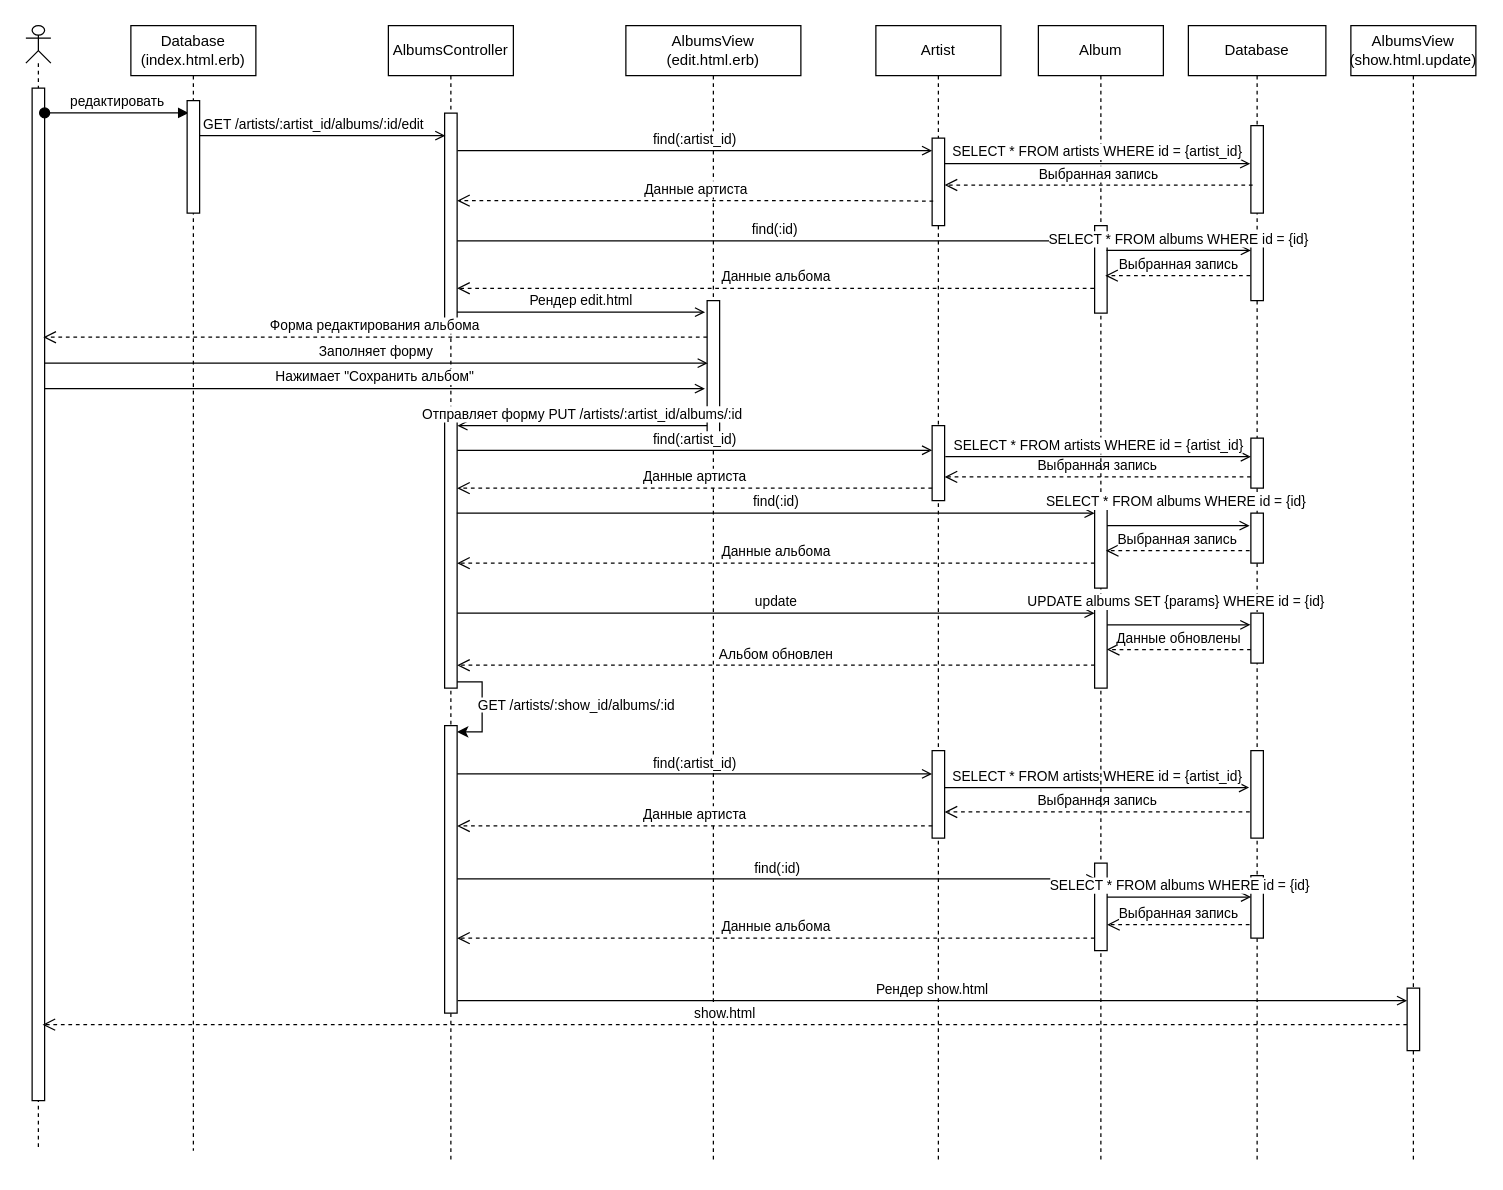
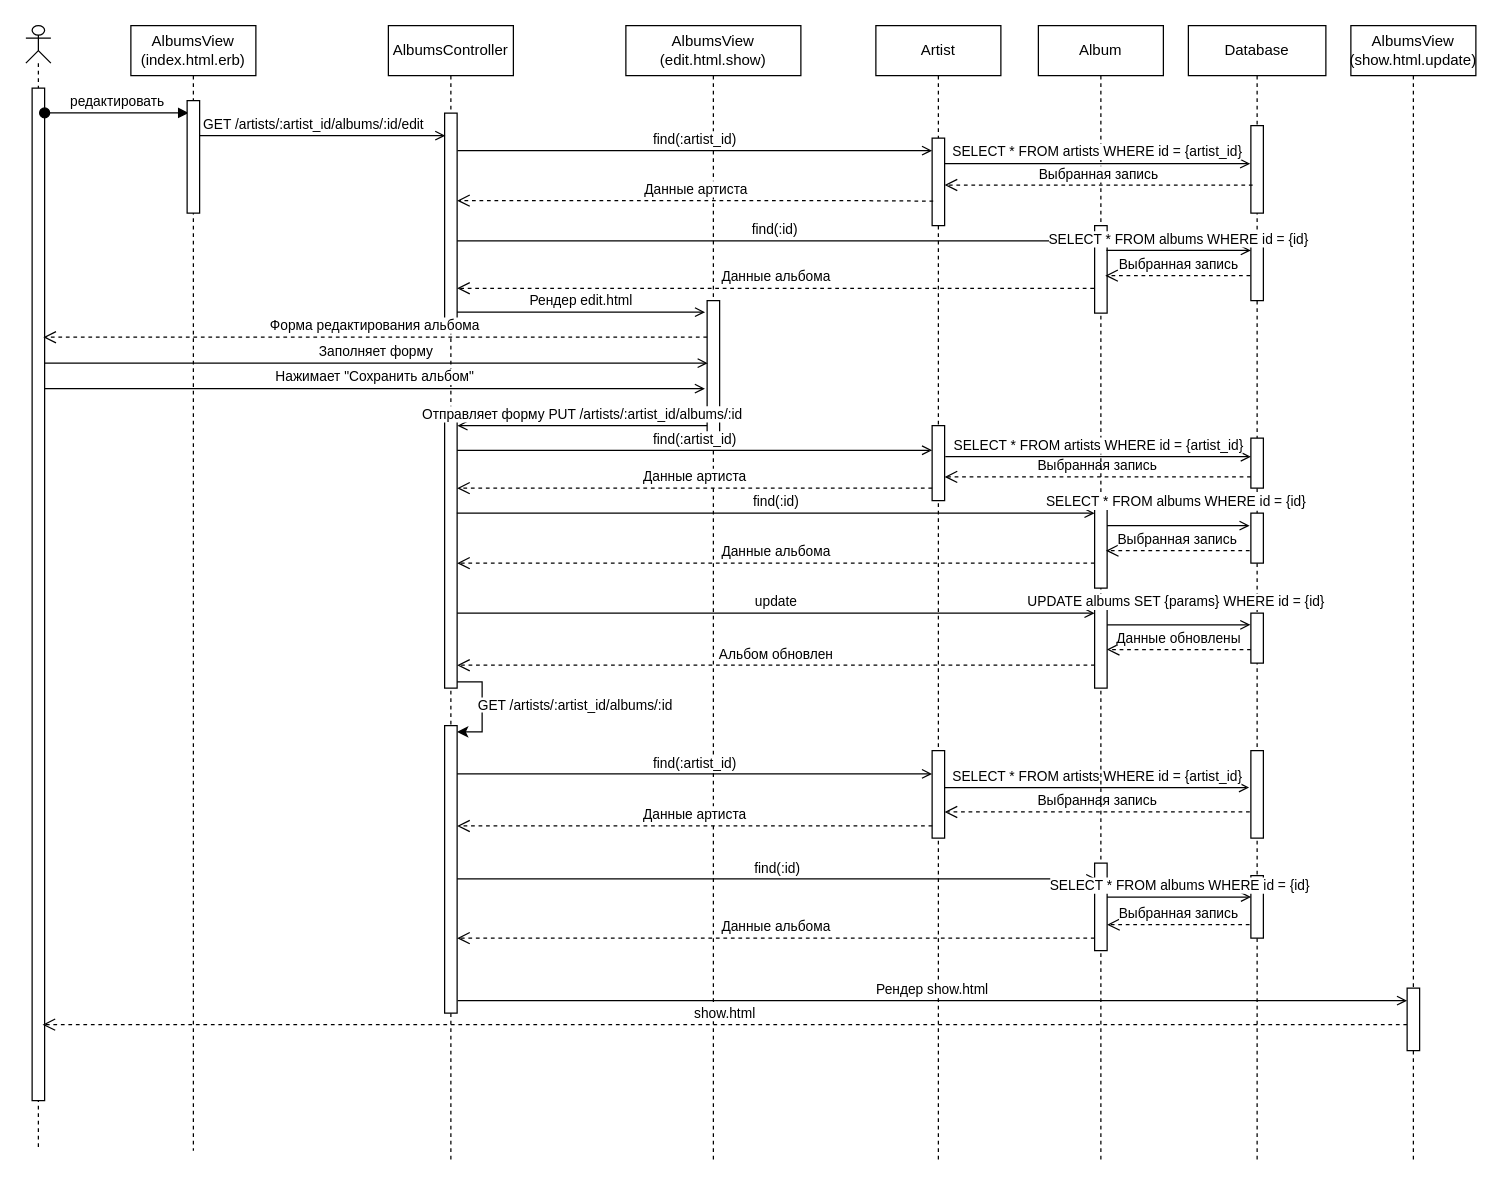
node "Database (index.html.erb)": label "Database (index.html.erb)" -> "AlbumsView (index.html.erb)"
node "AlbumsView (edit.html.erb)": label "AlbumsView (edit.html.erb)" -> "AlbumsView (edit.html.show)"
node "GET /artists/:show_id/albums/:id": label "GET /artists/:show_id/albums/:id" -> "GET /artists/:artist_id/albums/:id"
